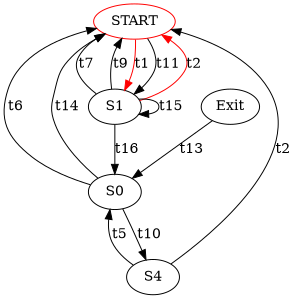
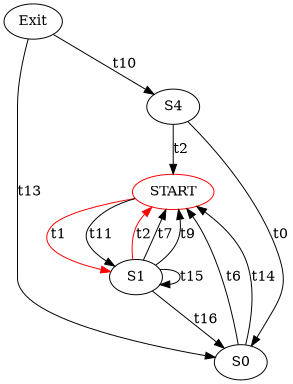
edge "S0" -> "S4": now "Exit" -> "S4"
edge "S4" -> "S0": label "t5" -> "t0"
